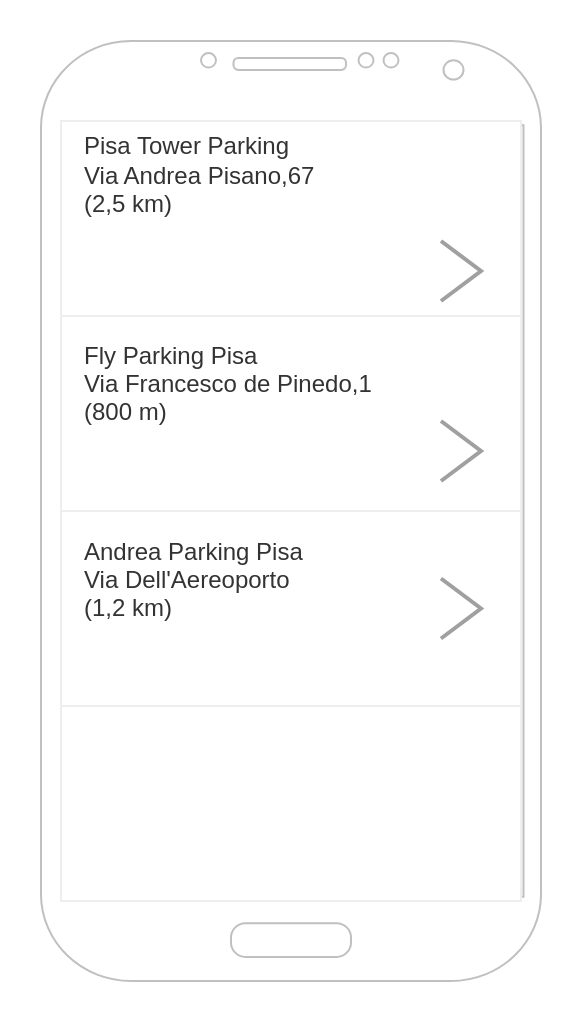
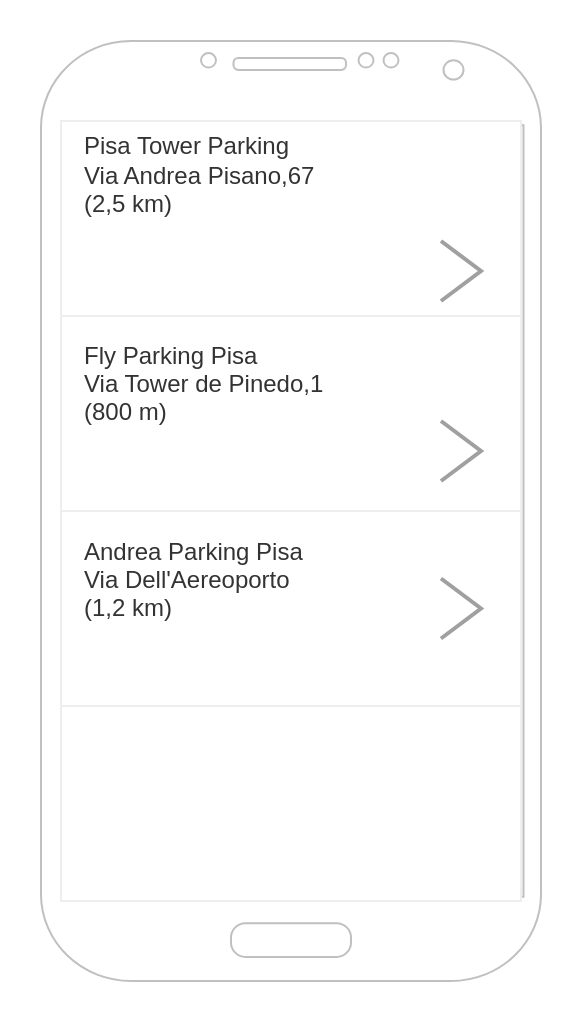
node "Fly Parking Pisa Via Francesco de Pinedo,1 (800 m)": label "Fly Parking Pisa Via Francesco de Pinedo,1 (800 m)" -> "Fly Parking Pisa Via Tower de Pinedo,1 (800 m)"
